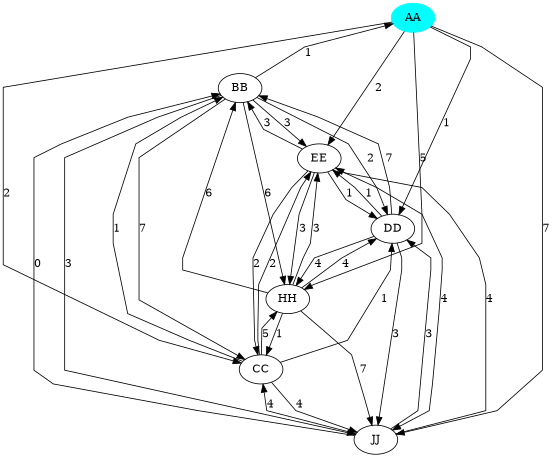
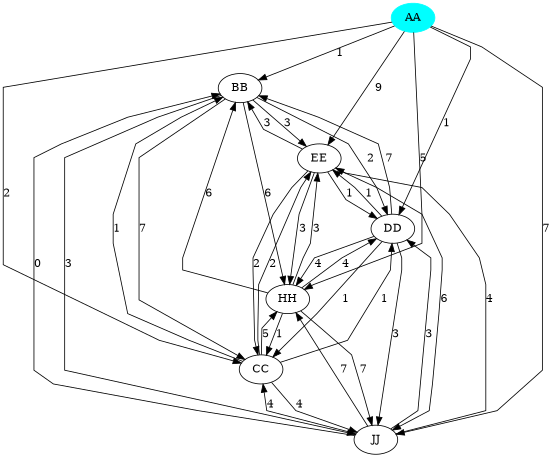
edge "BB" -> "AA": reversed
edge "AA" -> "EE": label "2" -> "9"
edge "DD" -> "CC": added, label "1"
edge "EE" -> "JJ": label "4" -> "6"
edge "JJ" -> "HH": added, label "7"
